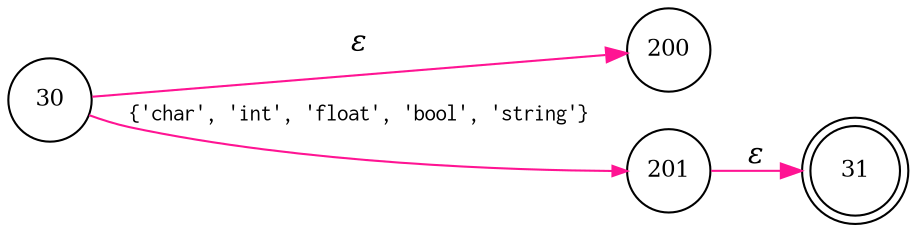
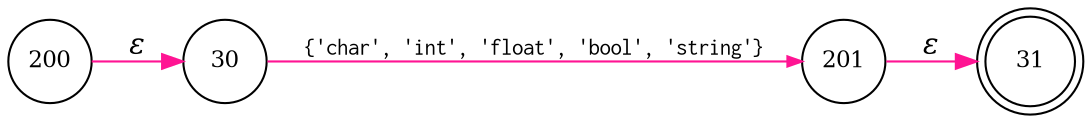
edge "30" -> "200": reversed
